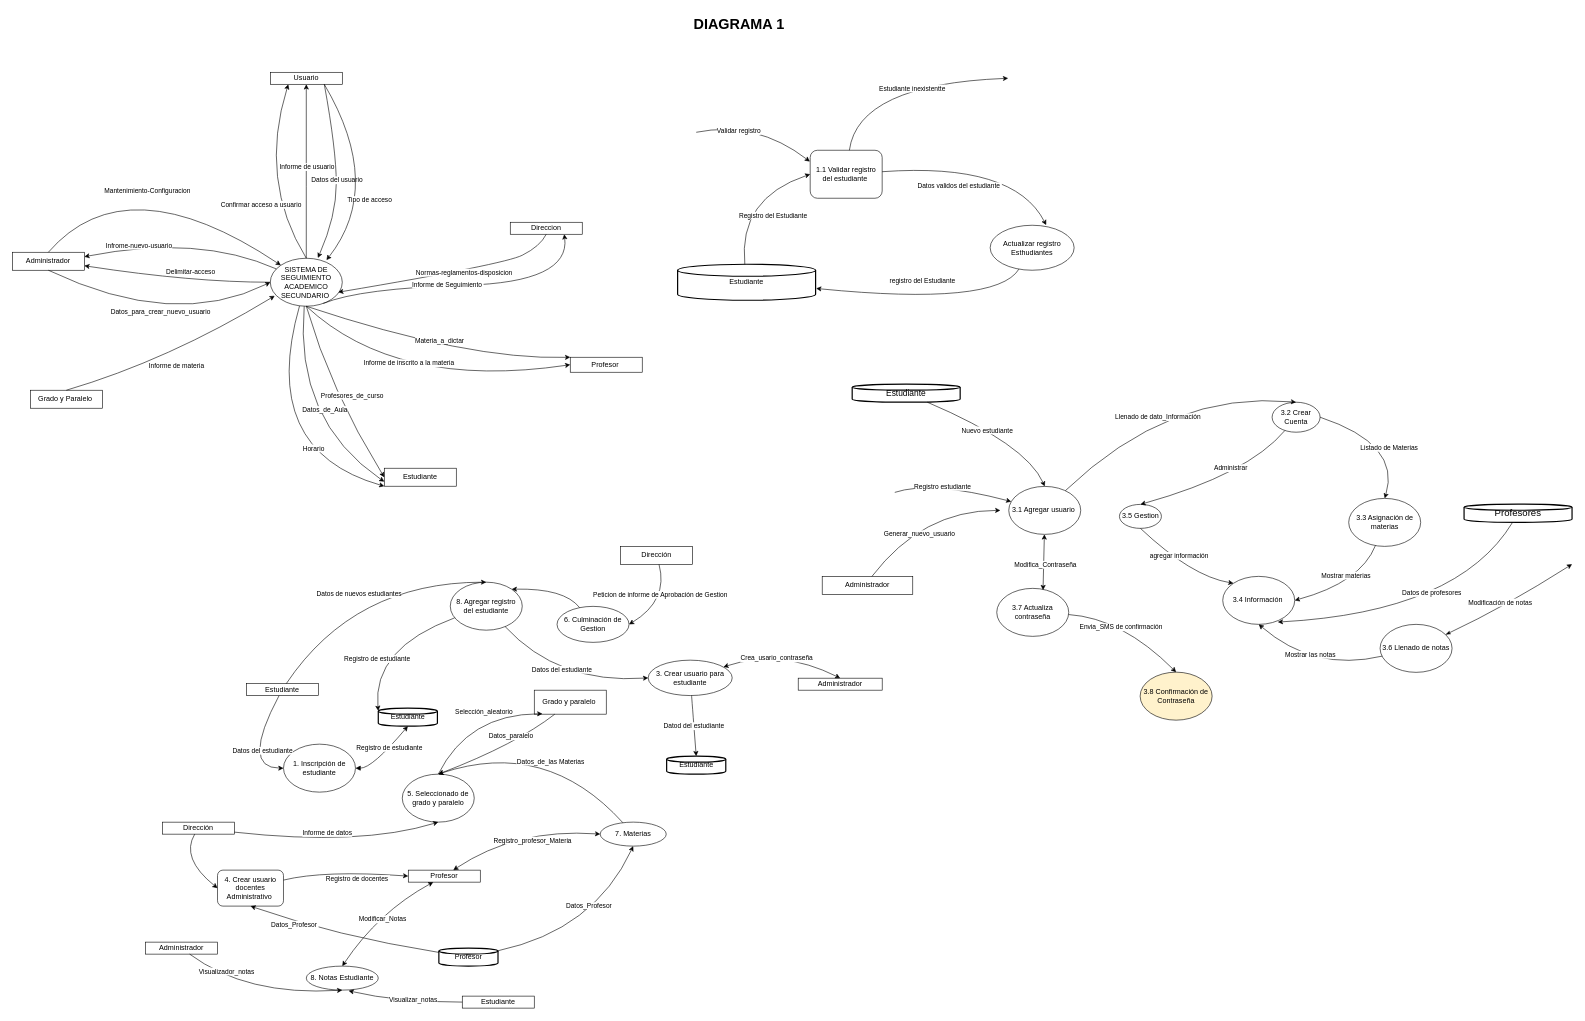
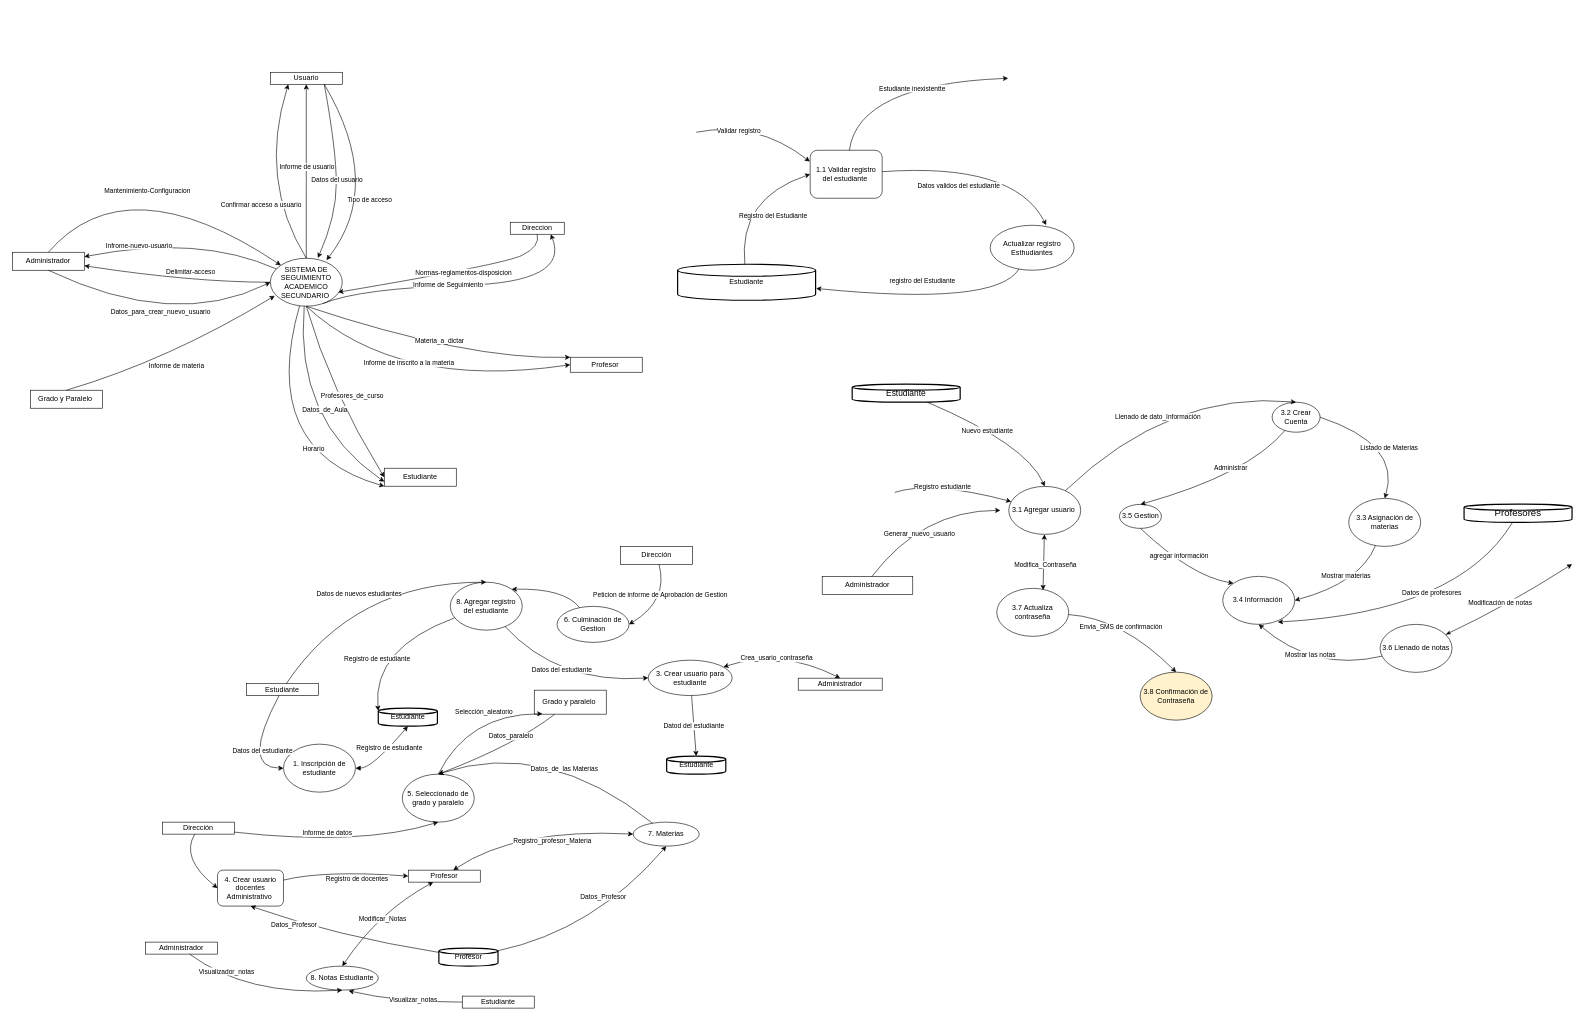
node "DIAGRAMA 1": removed
node "Direccion": size 72x12 -> 54x12
node "7. Materias": moved (633, 834) -> (666, 834)
